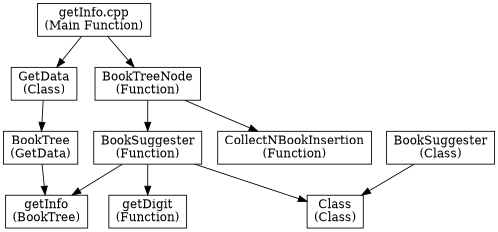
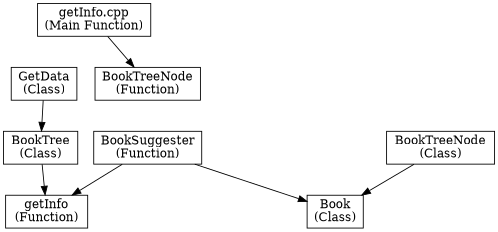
edge "getInfo.cpp (Main Function)" -> "GetData (Class)": removed
edge "BookTreeNode (Function)" -> "BookSuggester (Function)": removed
node "BookTree (GetData)": label "BookTree (GetData)" -> "BookTree (Class)"
node "CollectNBookInsertion (Function)": removed
node "BookSuggester (Class)": label "BookSuggester (Class)" -> "BookTreeNode (Class)"
node "getInfo (BookTree)": label "getInfo (BookTree)" -> "getInfo (Function)"
node "getDigit (Function)": removed
node "Class (Class)": label "Class (Class)" -> "Book (Class)"
